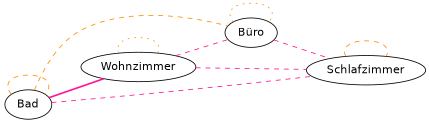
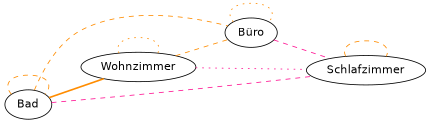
edge "Büro" -- "Wohnzimmer": color deeppink -> darkorange
edge "Wohnzimmer" -- "Schlafzimmer": style dashed -> dotted
edge "Wohnzimmer" -- "Bad": color deeppink -> darkorange
